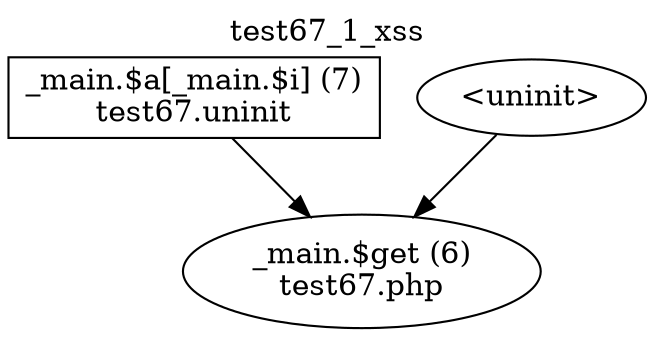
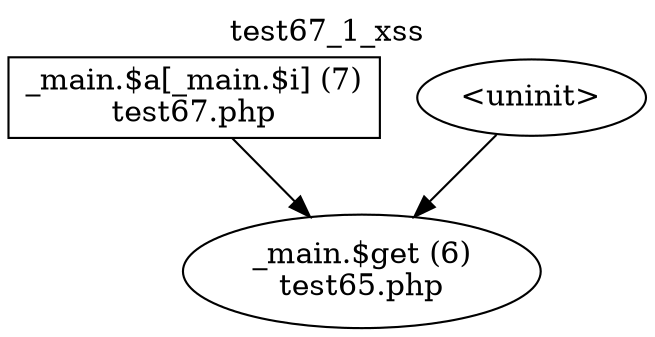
node "_main.$a[_main.$i] (7) test67.uninit": label "_main.$a[_main.$i] (7) test67.uninit" -> "_main.$a[_main.$i] (7) test67.php"
node "_main.$get (6) test67.php": label "_main.$get (6) test67.php" -> "_main.$get (6) test65.php"
